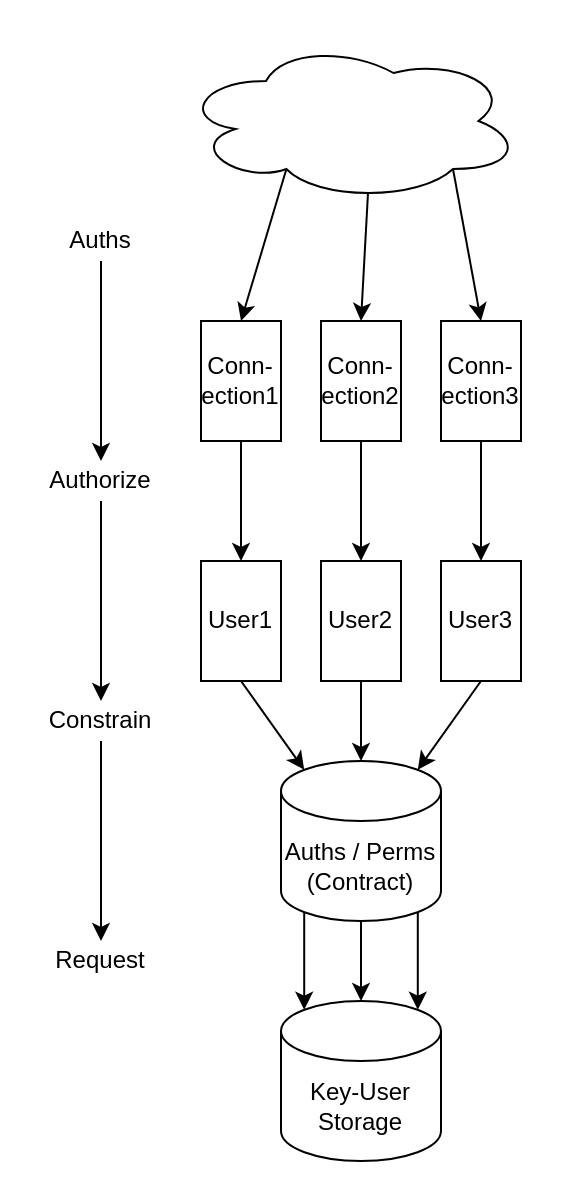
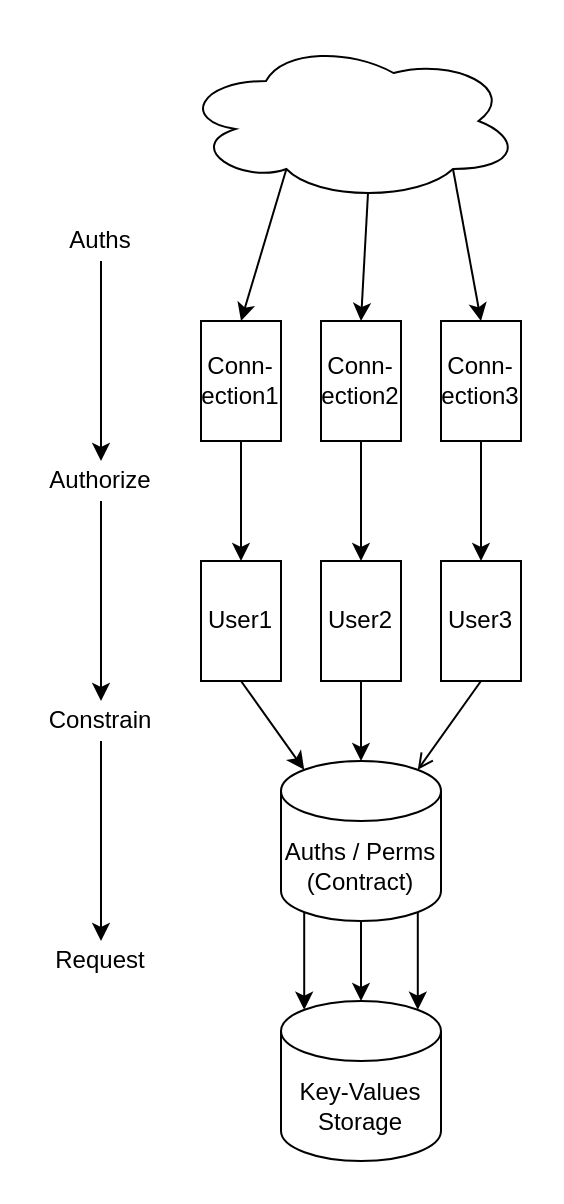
edge "User3" -> "Auths / Perms (Contract)": arrowhead classic -> open
node "Key-User Storage": label "Key-User Storage" -> "Key-Values Storage"
